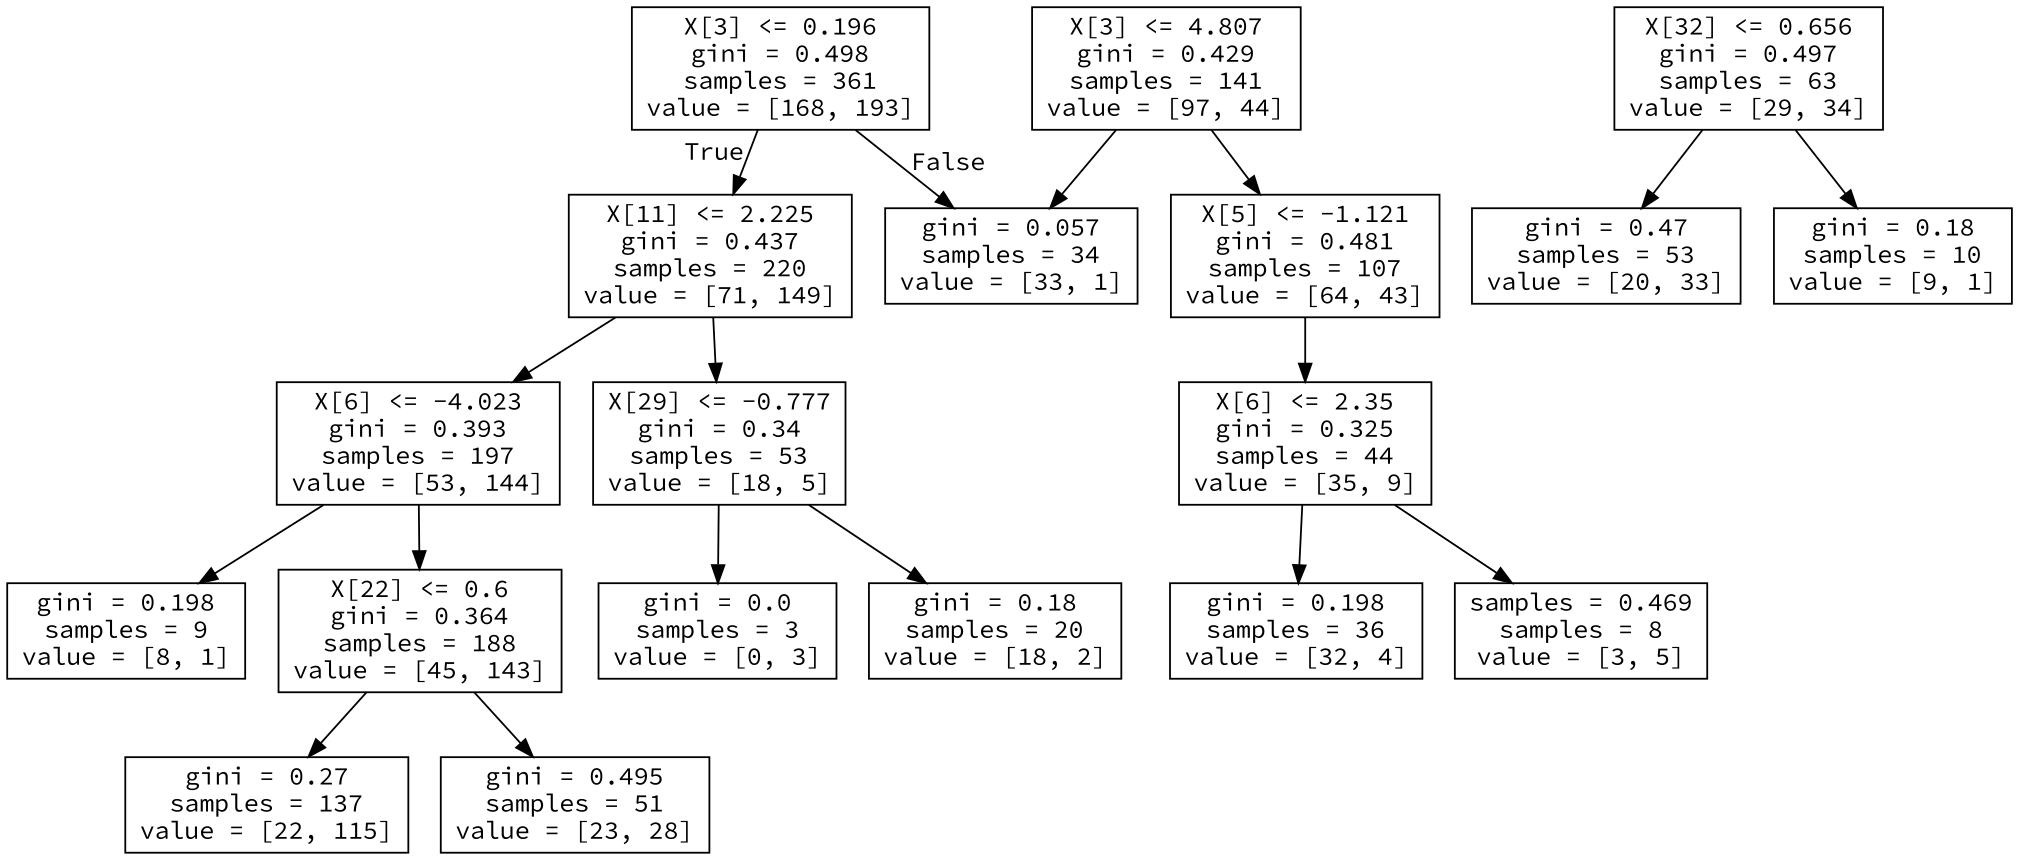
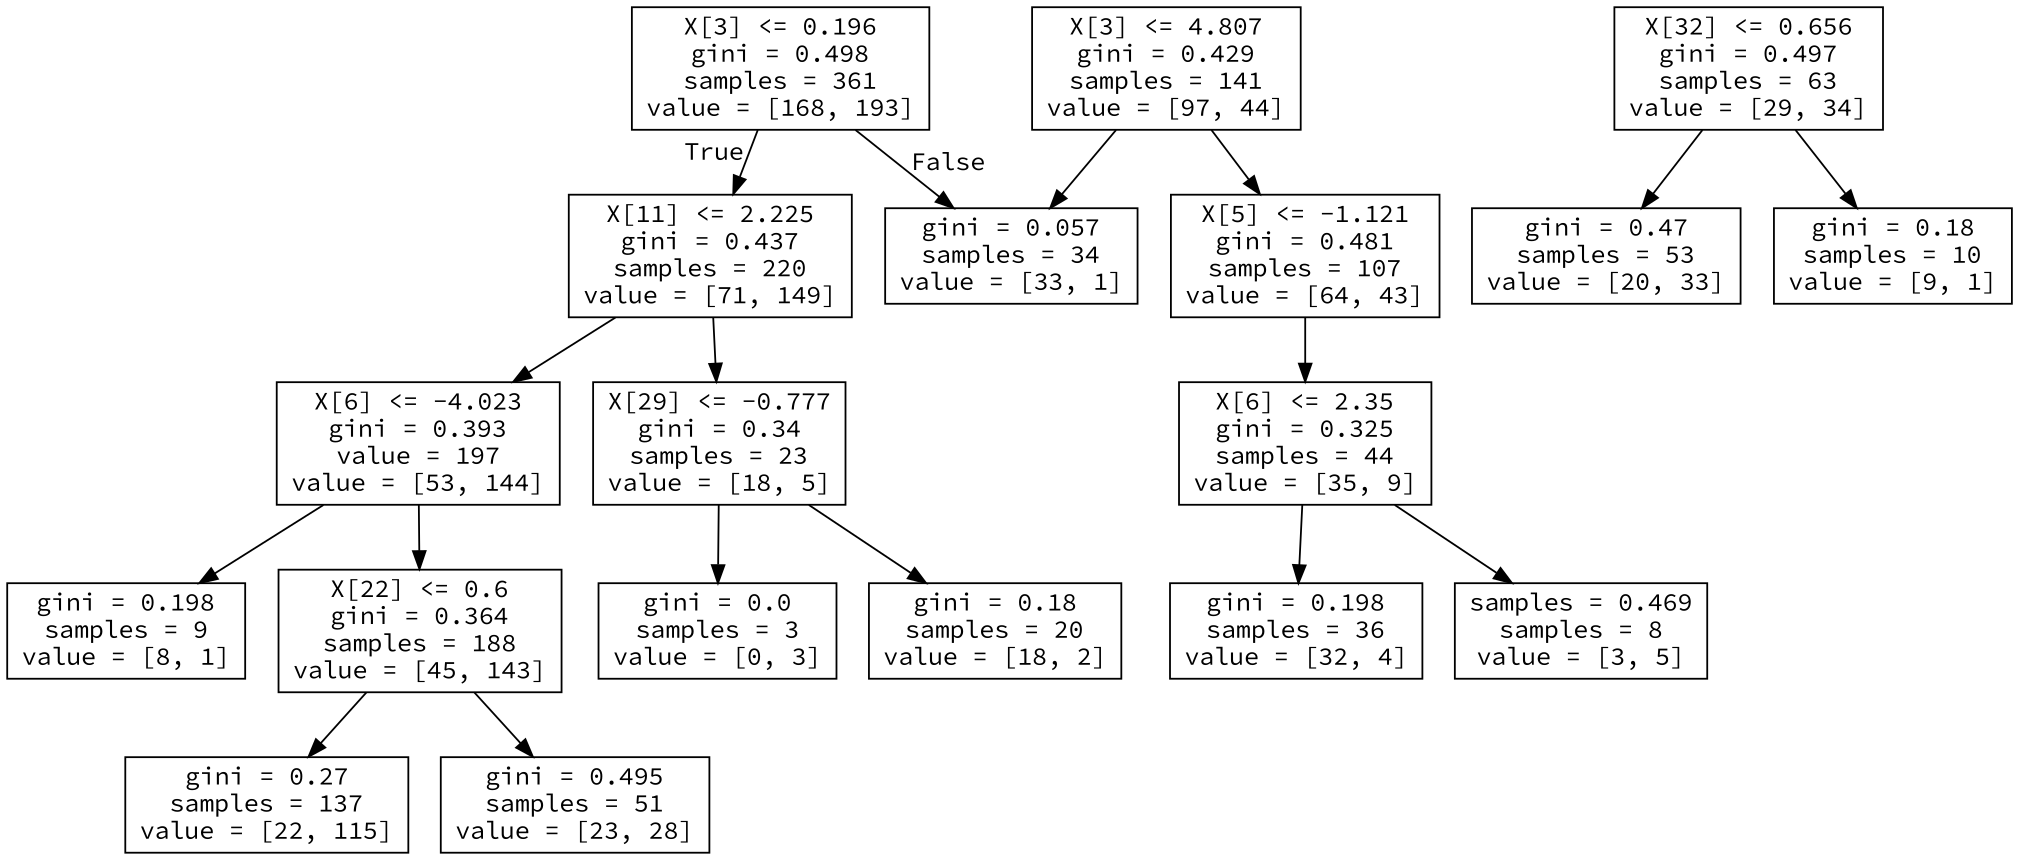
node "X[6] <= -4.023 gini = 0.393 samples = 197 value = [53, 144]": label "X[6] <= -4.023 gini = 0.393 samples = 197 value = [53, 144]" -> "X[6] <= -4.023 gini = 0.393 value = 197 value = [53, 144]"
node "X[29] <= -0.777 gini = 0.34 samples = 53 value = [18, 5]": label "X[29] <= -0.777 gini = 0.34 samples = 53 value = [18, 5]" -> "X[29] <= -0.777 gini = 0.34 samples = 23 value = [18, 5]"
